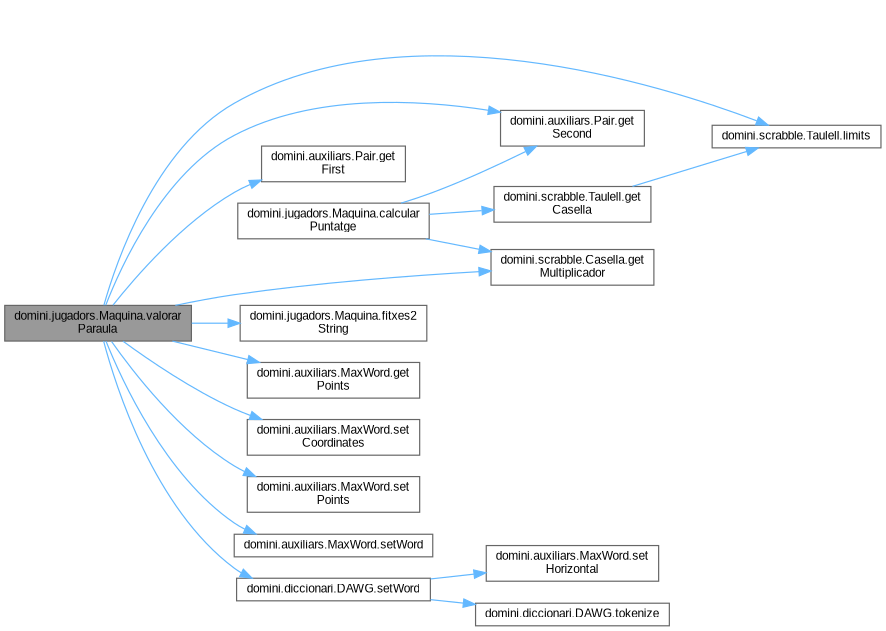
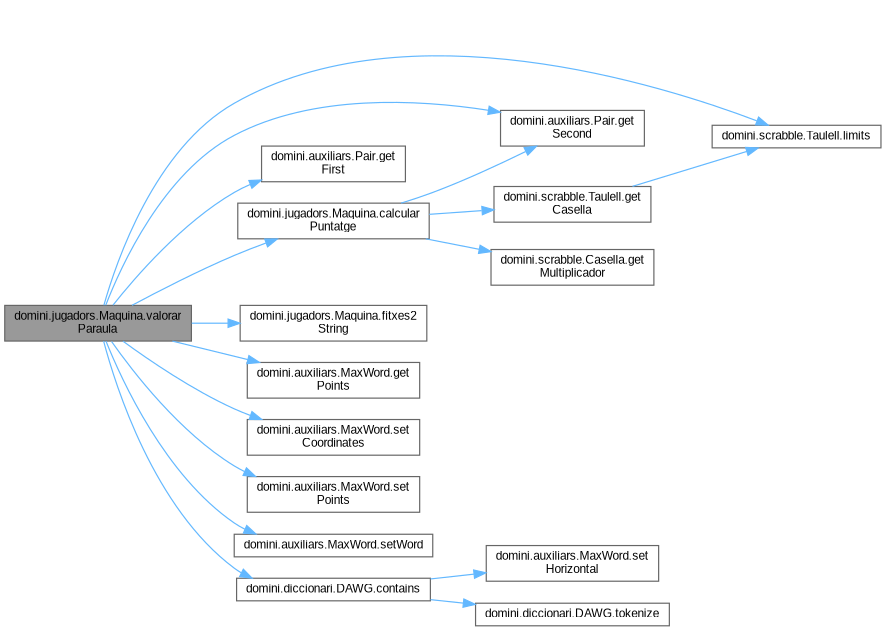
edge "domini.jugadors.Maquina.valorar Paraula" -> "domini.scrabble.Casella.get Multiplicador": now "domini.jugadors.Maquina.valorar Paraula" -> "domini.jugadors.Maquina.calcular Puntatge"
node "domini.diccionari.DAWG.setWord": label "domini.diccionari.DAWG.setWord" -> "domini.diccionari.DAWG.contains"
